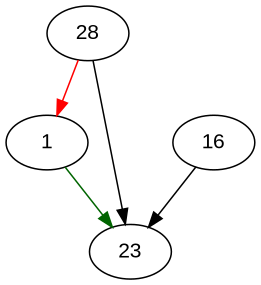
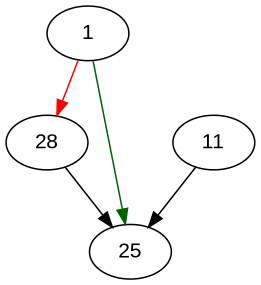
edge "28" -> "1": reversed
node "16": label "16" -> "11"
node "23": label "23" -> "25"
